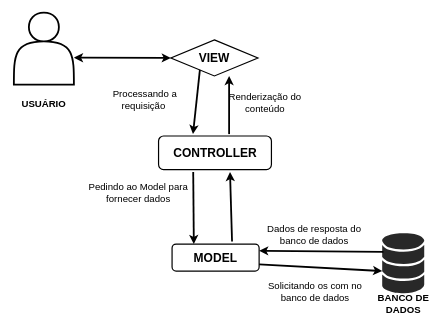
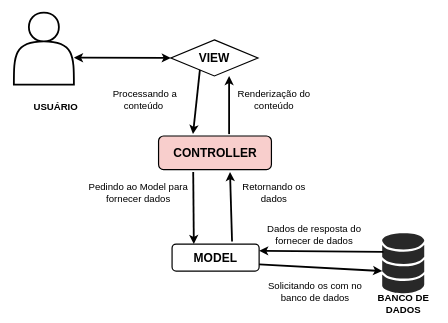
node "Processando a requisição": label "Processando a requisição" -> "Processando a conteúdo"
node "USUÁRIO": moved (44, 103) -> (56, 106)
node "Renderização do conteúdo": moved (265, 103) -> (274, 100)
node "CONTROLLER": fillcolor #ffffff -> #f8cecc
node "Retornando os dados": added
node "Dados de resposta do banco de dados": label "Dados de resposta do banco de dados" -> "Dados de resposta do fornecer de dados"
